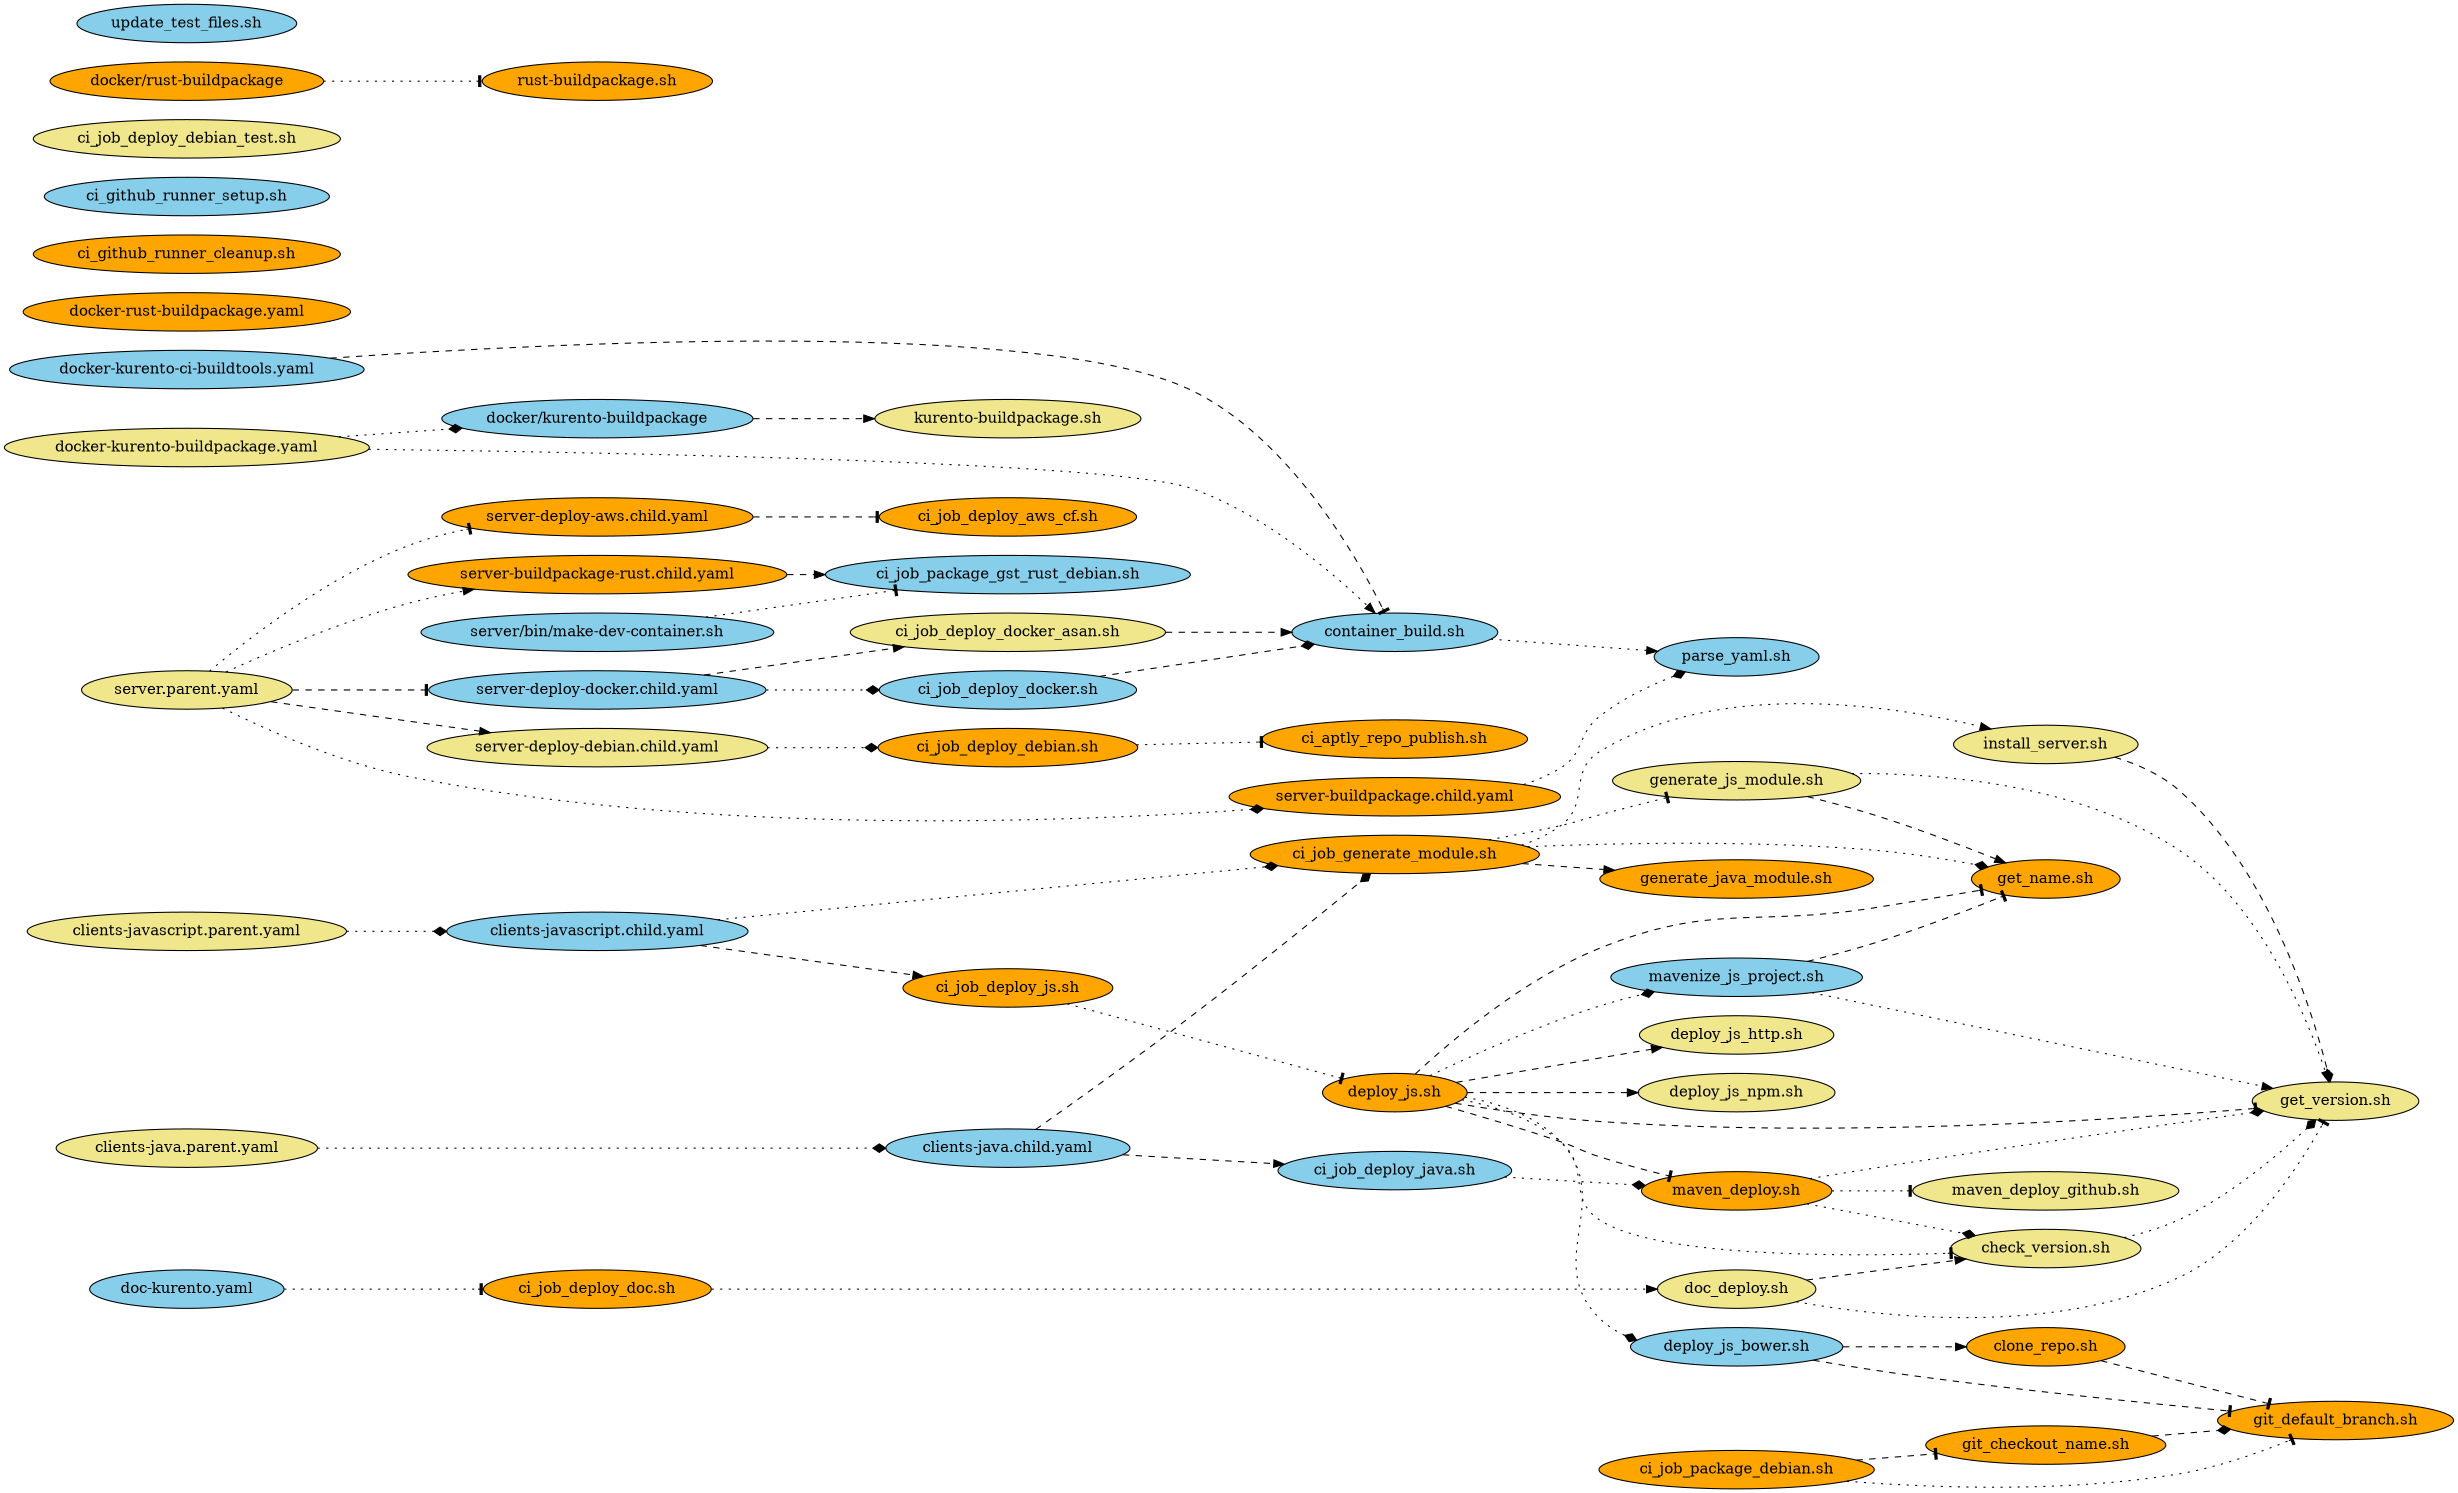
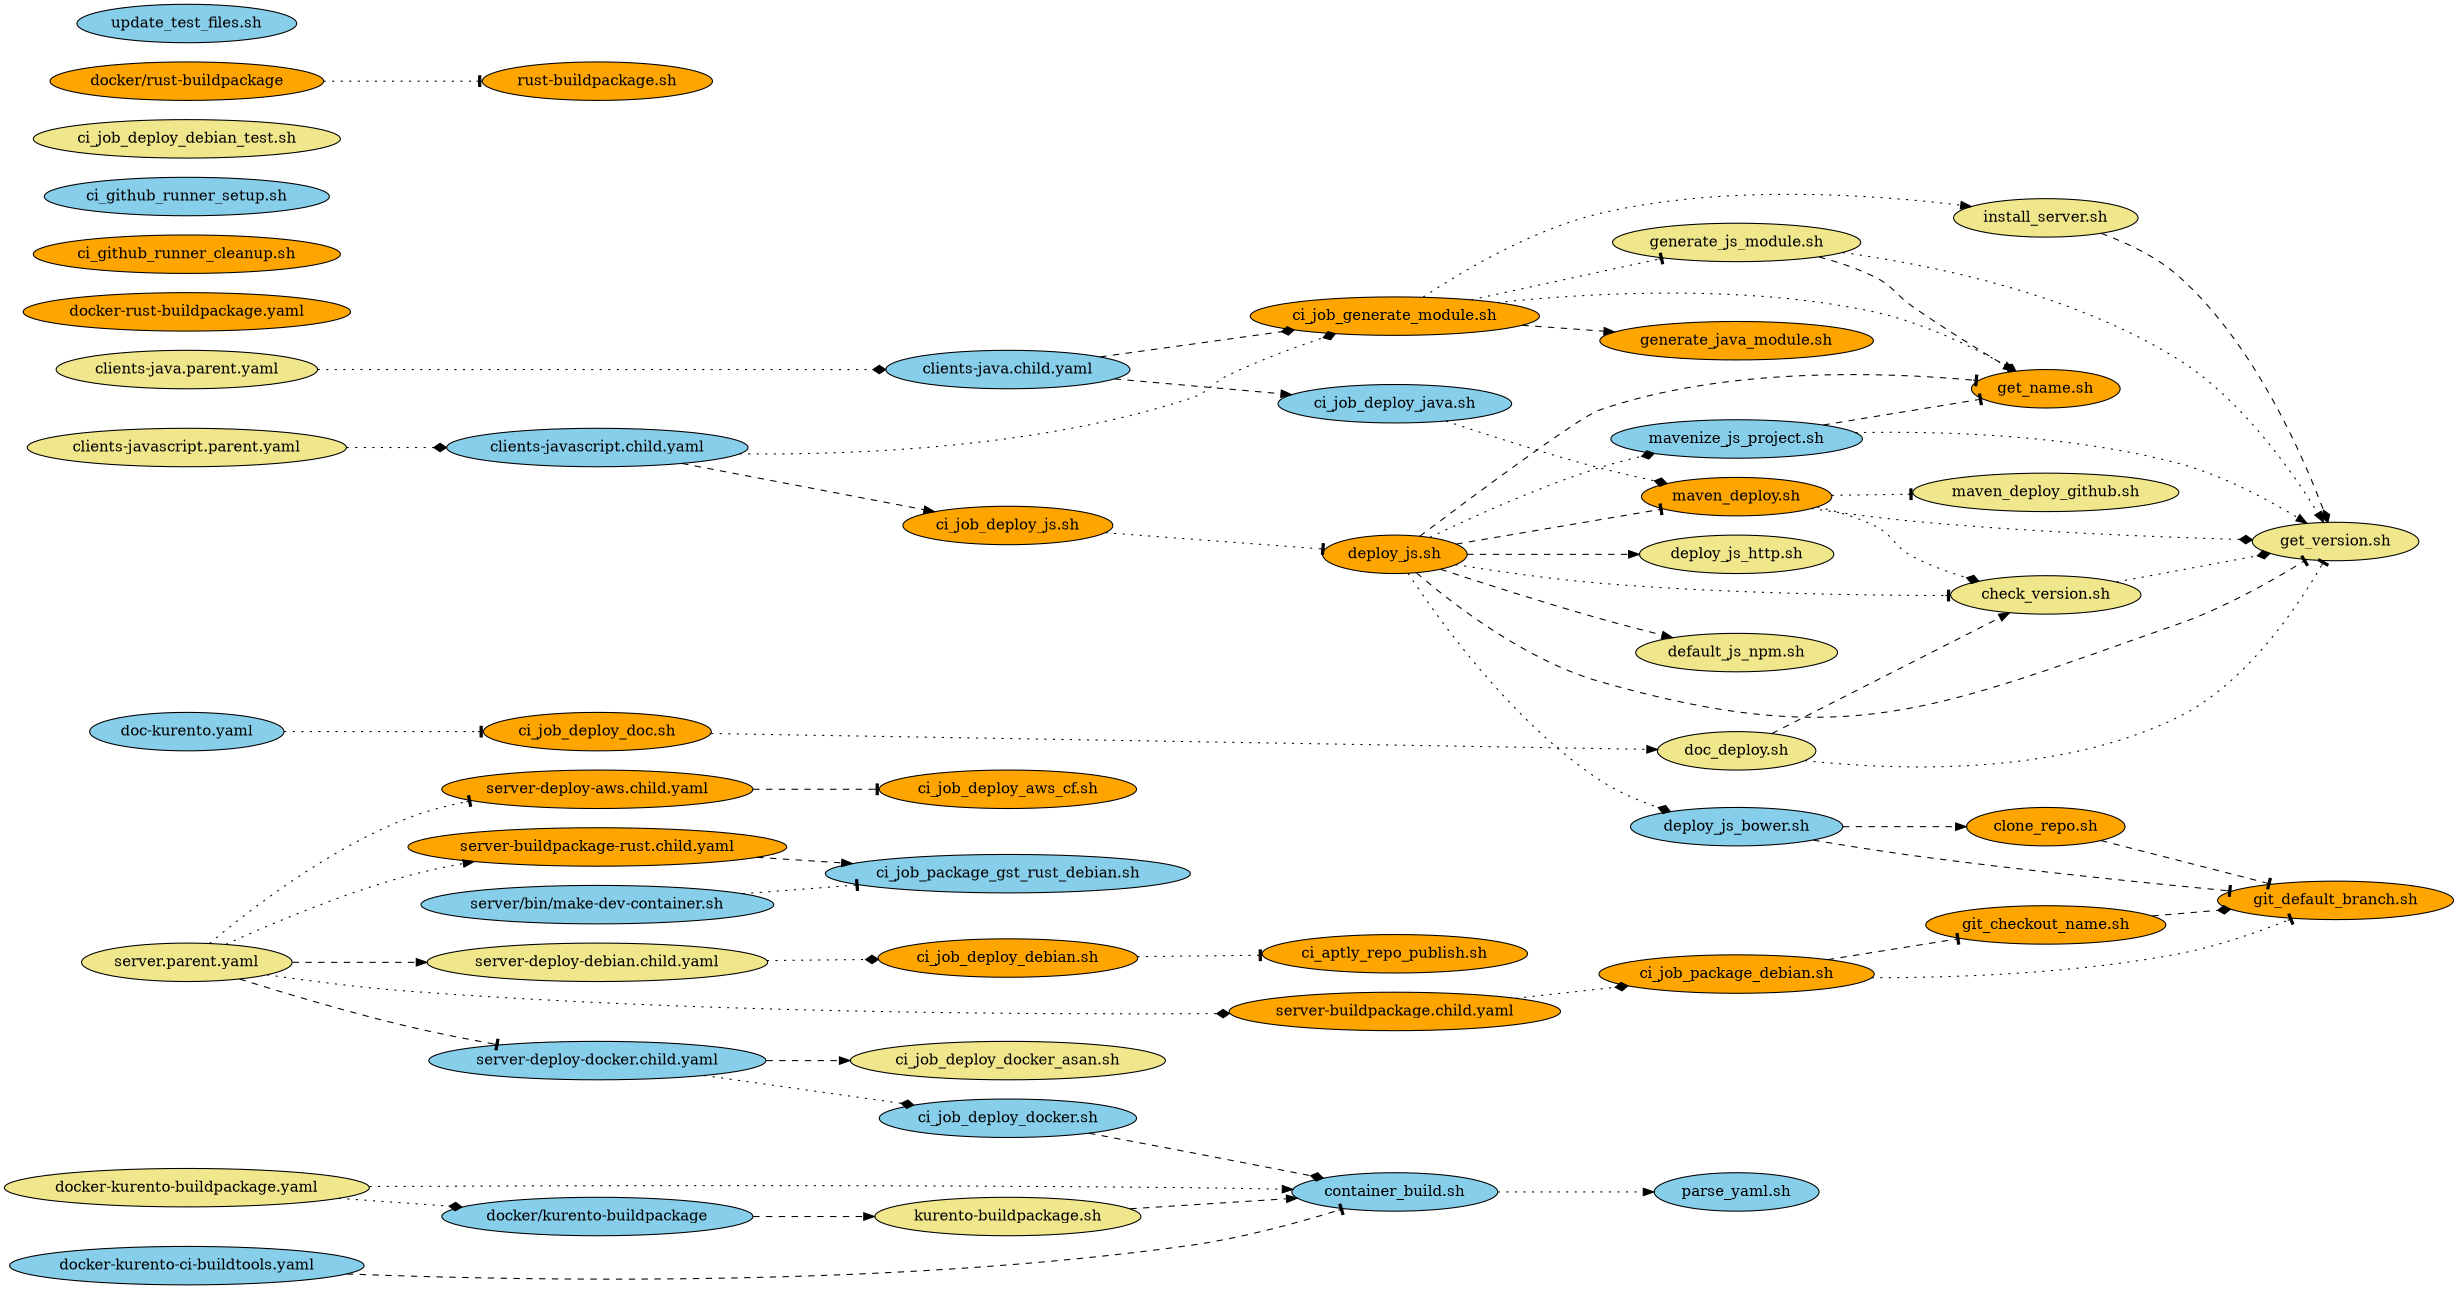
edge "ci_job_deploy_docker_asan.sh" -> "container_build.sh": now "kurento-buildpackage.sh" -> "container_build.sh"
edge "server-buildpackage.child.yaml" -> "parse_yaml.sh": now "server-buildpackage.child.yaml" -> "ci_job_package_debian.sh"
node "deploy_js_npm.sh": label "deploy_js_npm.sh" -> "default_js_npm.sh"
